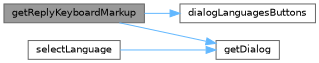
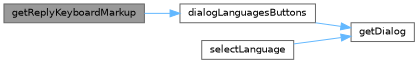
edge "getReplyKeyboardMarkup" -> "getDialog": now "dialogLanguagesButtons" -> "getDialog"
